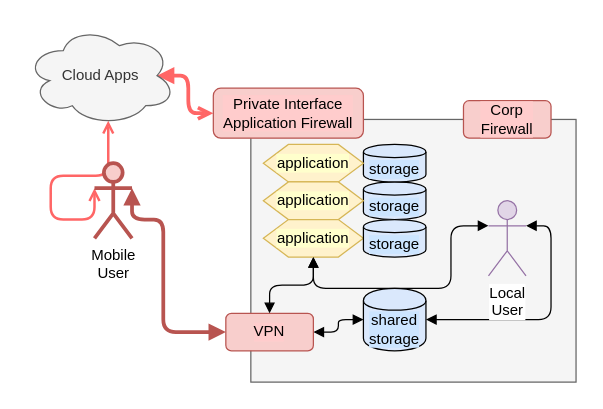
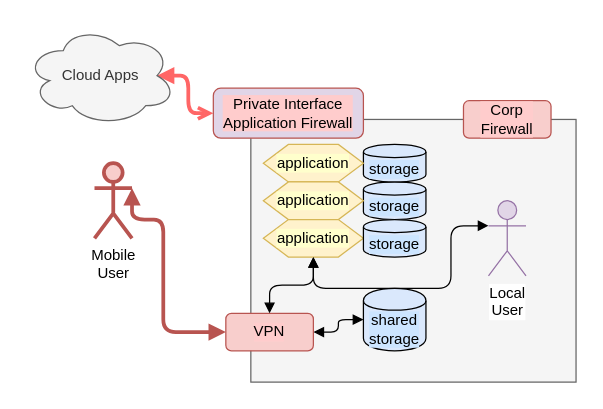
node "Private Interface Application Firewall": fillcolor #f8cecc -> #e1d5e7
edge "Cloud Apps" -- "Mobile User": removed
edge "Local User" -- "shared storage": removed
